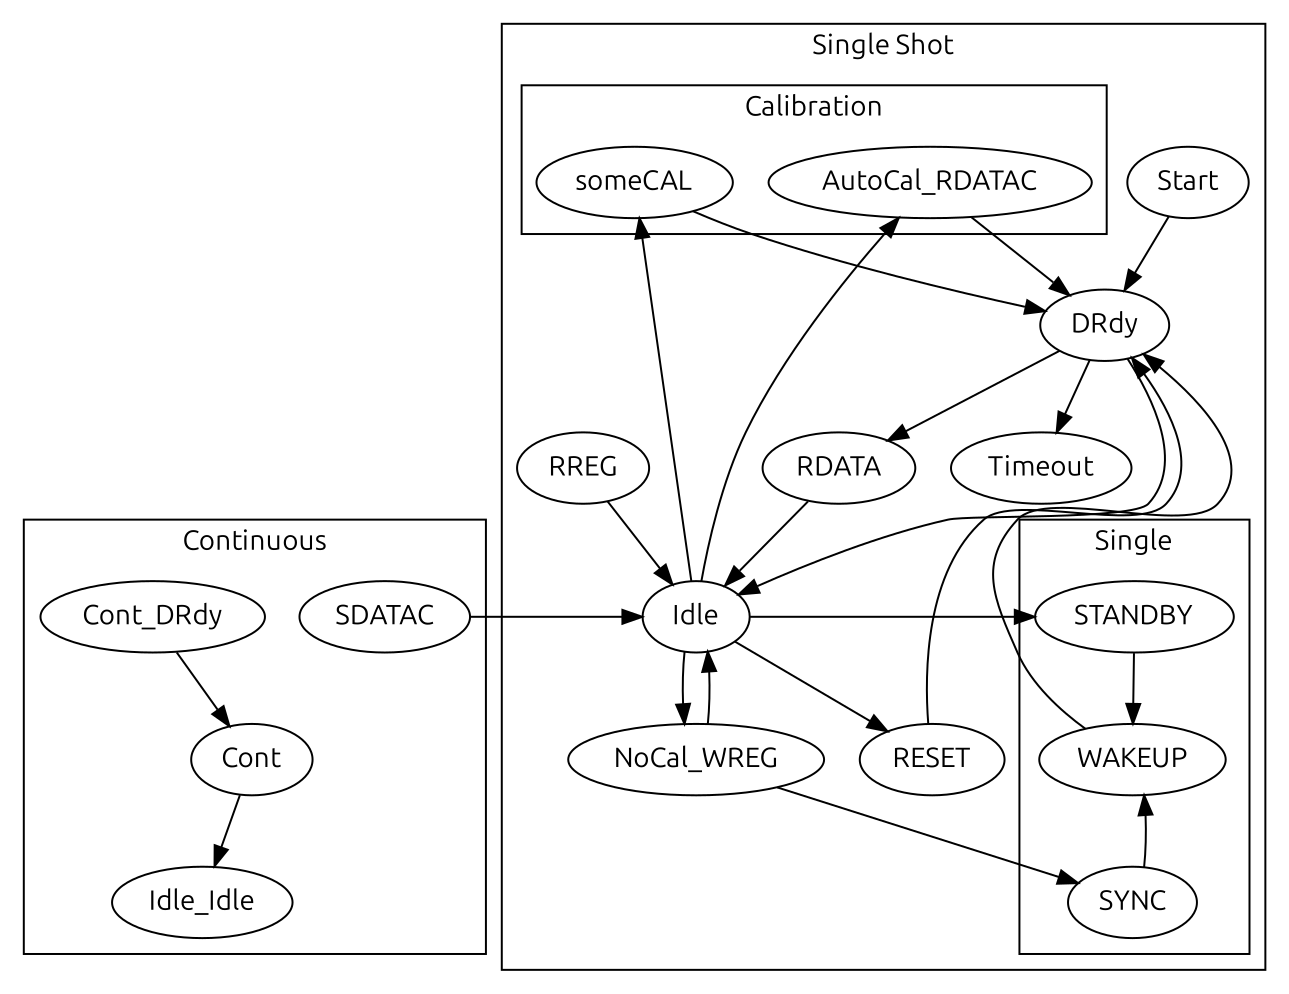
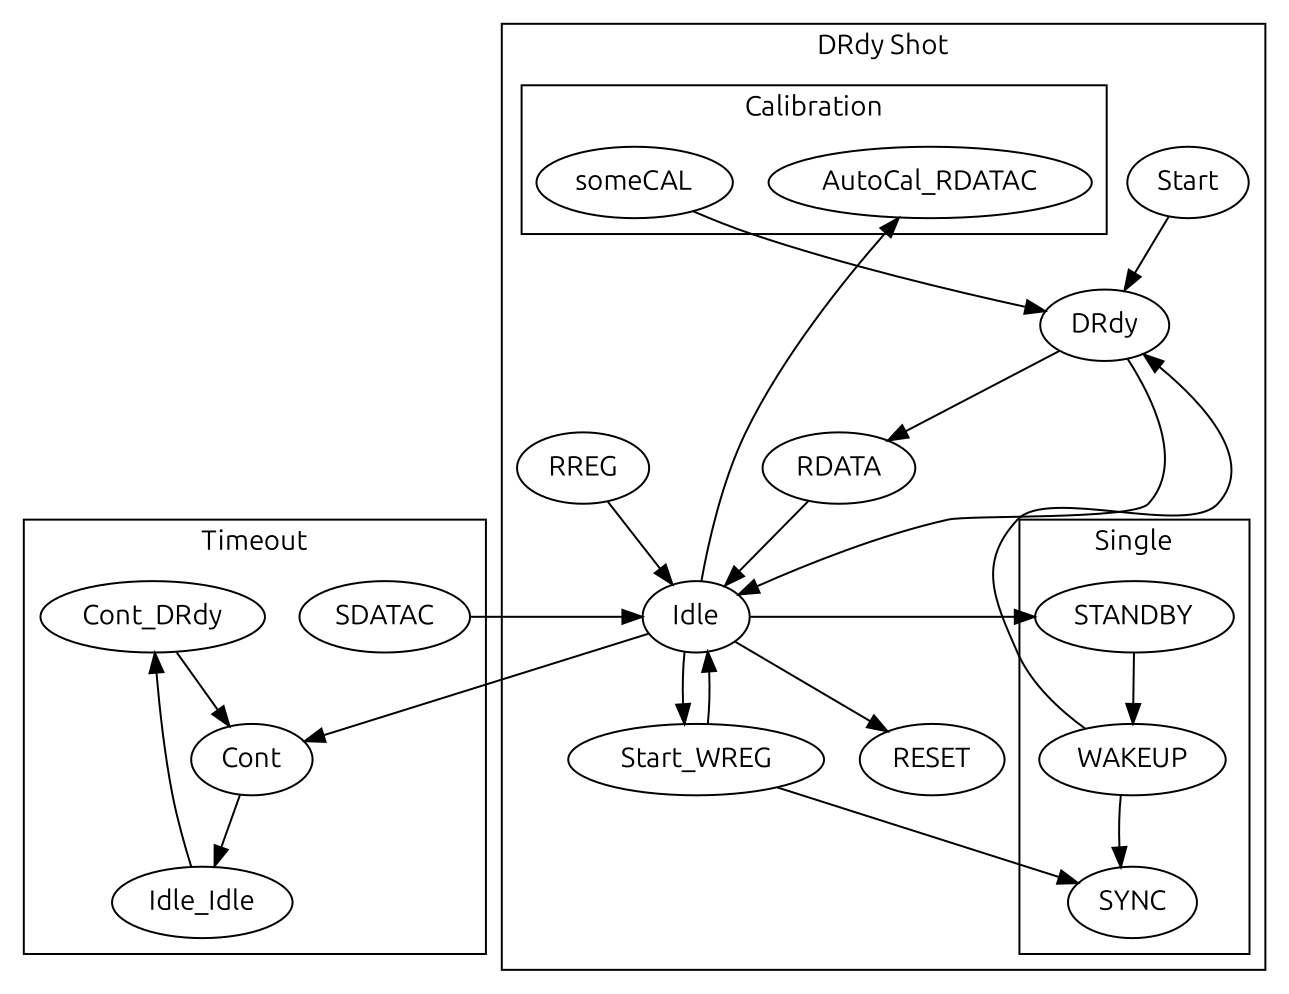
cluster "Single Shot": label "Single Shot" -> "DRdy Shot"
edge "AutoCal_RDATAC" -> "DRdy": removed
edge "Idle" -> "someCAL": now "Idle" -> "Cont"
node "Timeout": removed
edge "RESET" -> "DRdy": removed
cluster "Continuous": label "Continuous" -> "Timeout"
node "NoCal_WREG": label "NoCal_WREG" -> "Start_WREG"
edge "Idle_Idle" -> "Cont_DRdy": added
edge "SYNC" -> "WAKEUP": reversed
